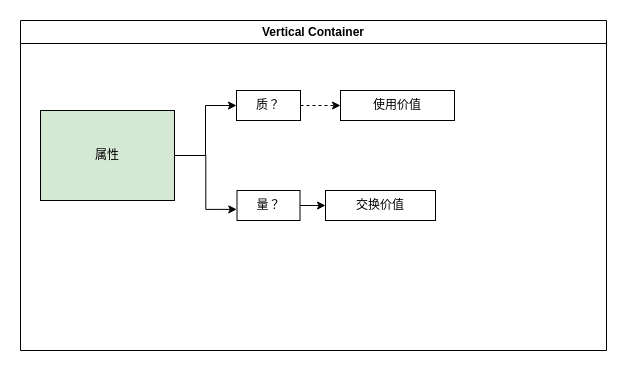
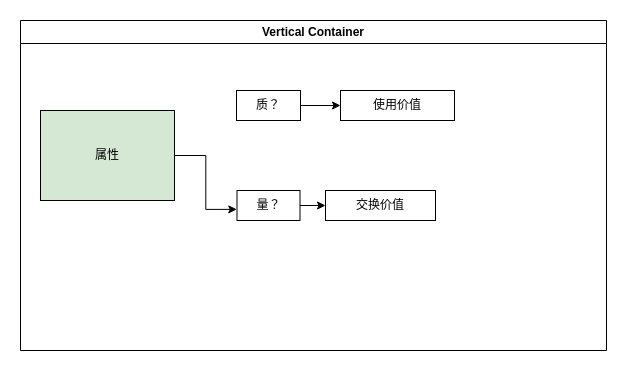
edge "质？" -> "使用价值": style dashed -> solid
edge "属性" -> "质？": removed
